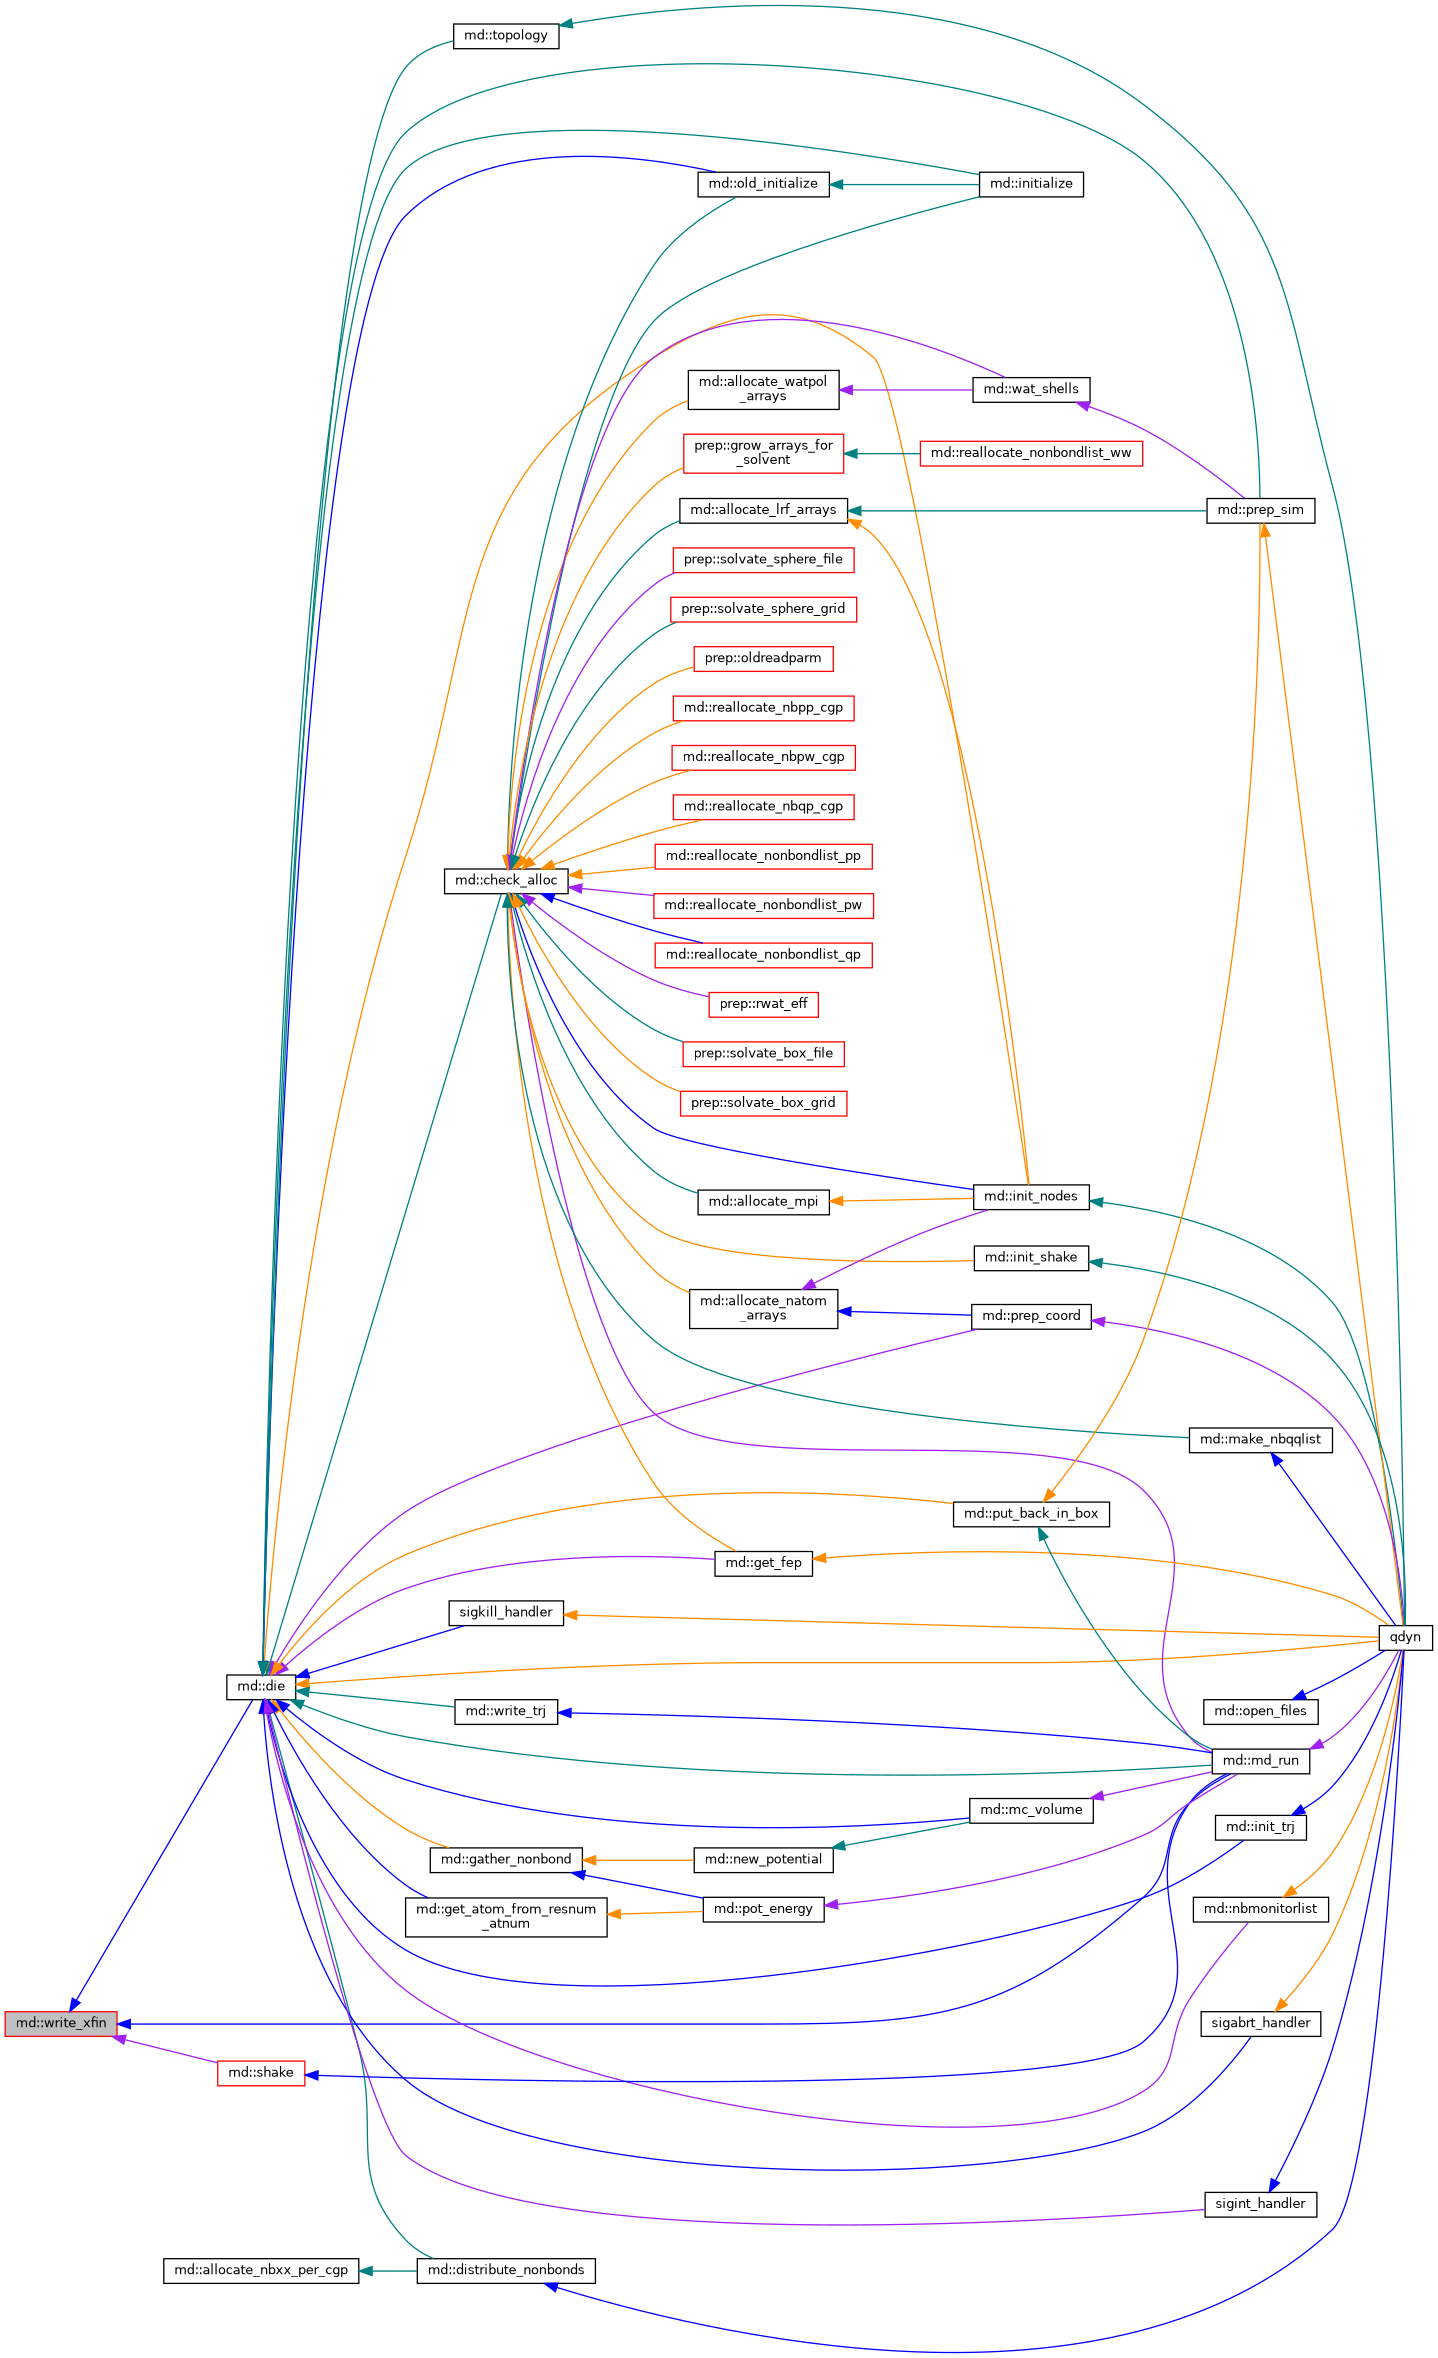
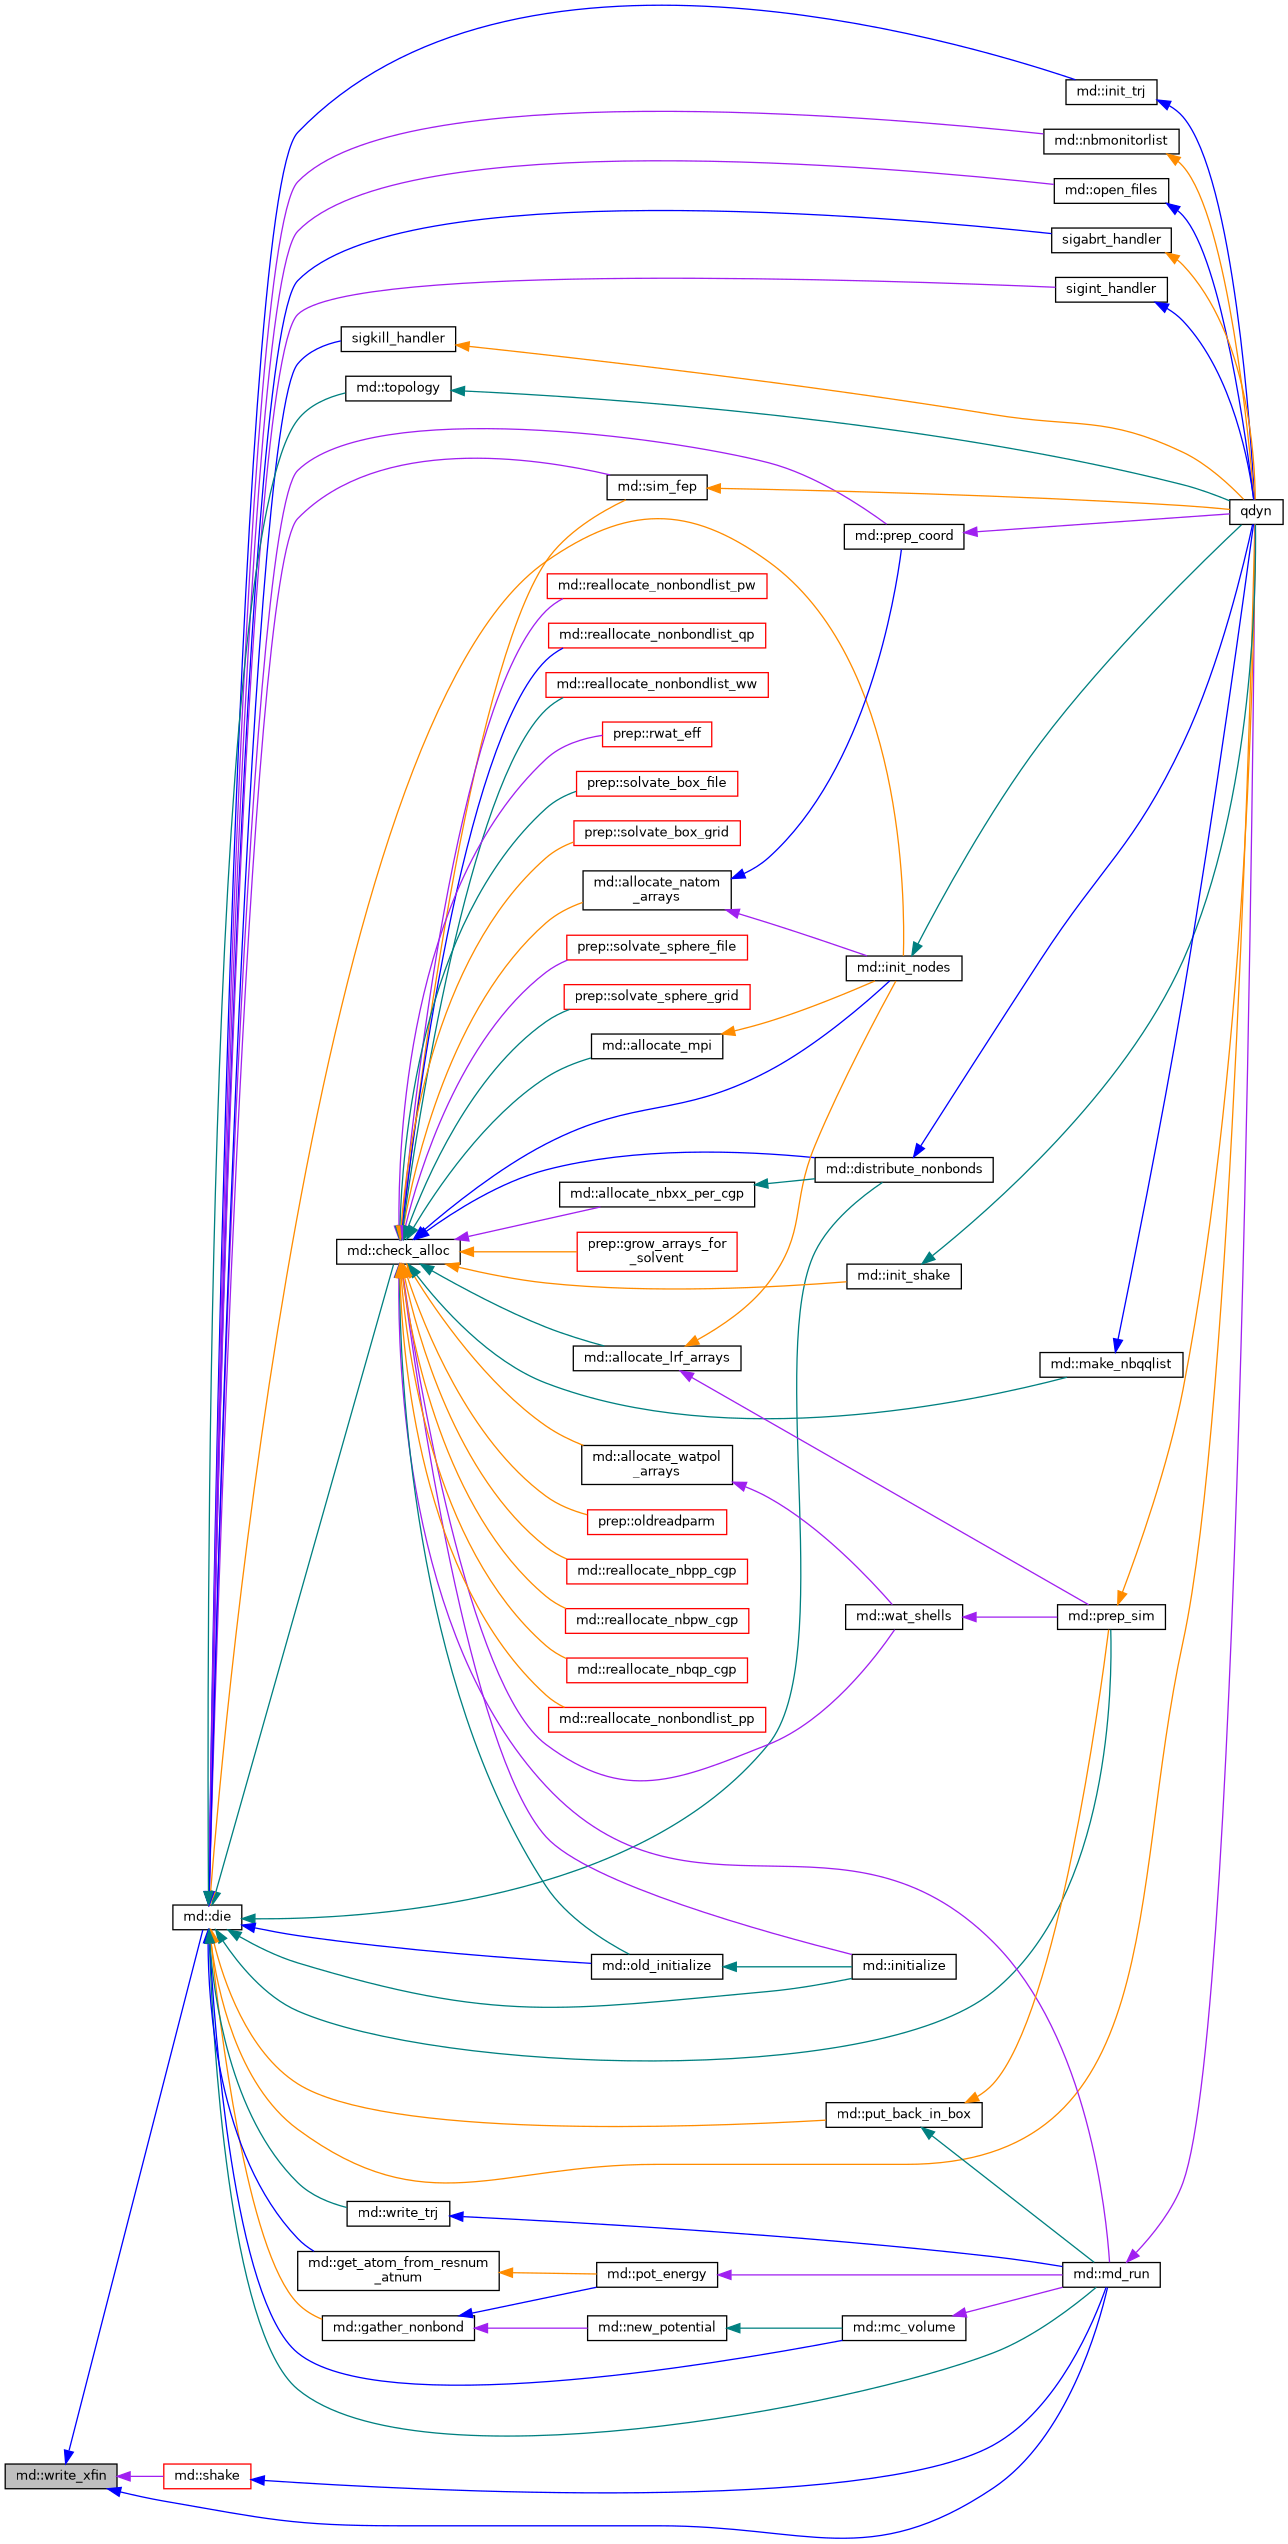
edge "md::open_files" -> "md::die": added
edge "md::initialize" -> "md::check_alloc": color teal -> purple
edge "md::reallocate_nonbondlist_ww" -> "prep::grow_arrays_for _solvent": now "md::reallocate_nonbondlist_ww" -> "md::check_alloc"
edge "md::prep_sim" -> "md::allocate_lrf_arrays": color teal -> purple
edge "md::distribute_nonbonds" -> "md::check_alloc": added
edge "md::allocate_nbxx_per_cgp" -> "md::check_alloc": added
node "md::get_fep": label "md::get_fep" -> "md::sim_fep"
edge "md::new_potential" -> "md::gather_nonbond": color darkorange -> purple
node "md::write_xfin": color red -> black
